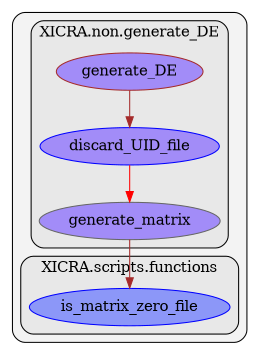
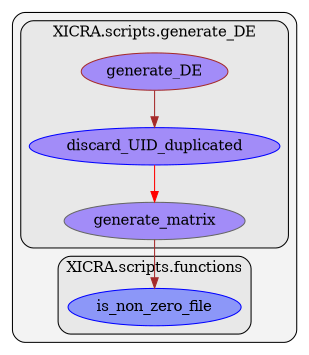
cluster "XICRA.non.generate_DE": label "XICRA.non.generate_DE" -> "XICRA.scripts.generate_DE"
node "discard_UID_file": label "discard_UID_file" -> "discard_UID_duplicated"
node "is_matrix_zero_file": label "is_matrix_zero_file" -> "is_non_zero_file"
